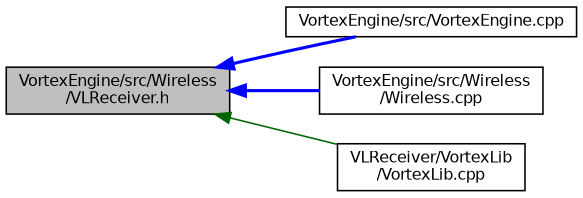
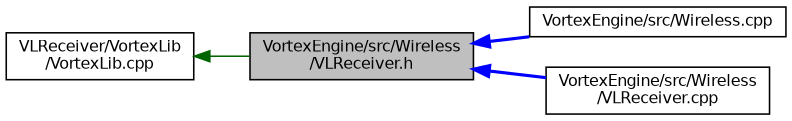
node "VortexEngine/src/VortexEngine.cpp": label "VortexEngine/src/VortexEngine.cpp" -> "VortexEngine/src/Wireless.cpp"
node "VortexEngine/src/Wireless /Wireless.cpp": label "VortexEngine/src/Wireless /Wireless.cpp" -> "VortexEngine/src/Wireless /VLReceiver.cpp"
edge "VLReceiver/VortexLib /VortexLib.cpp" -> "VortexEngine/src/Wireless /VLReceiver.h": reversed
